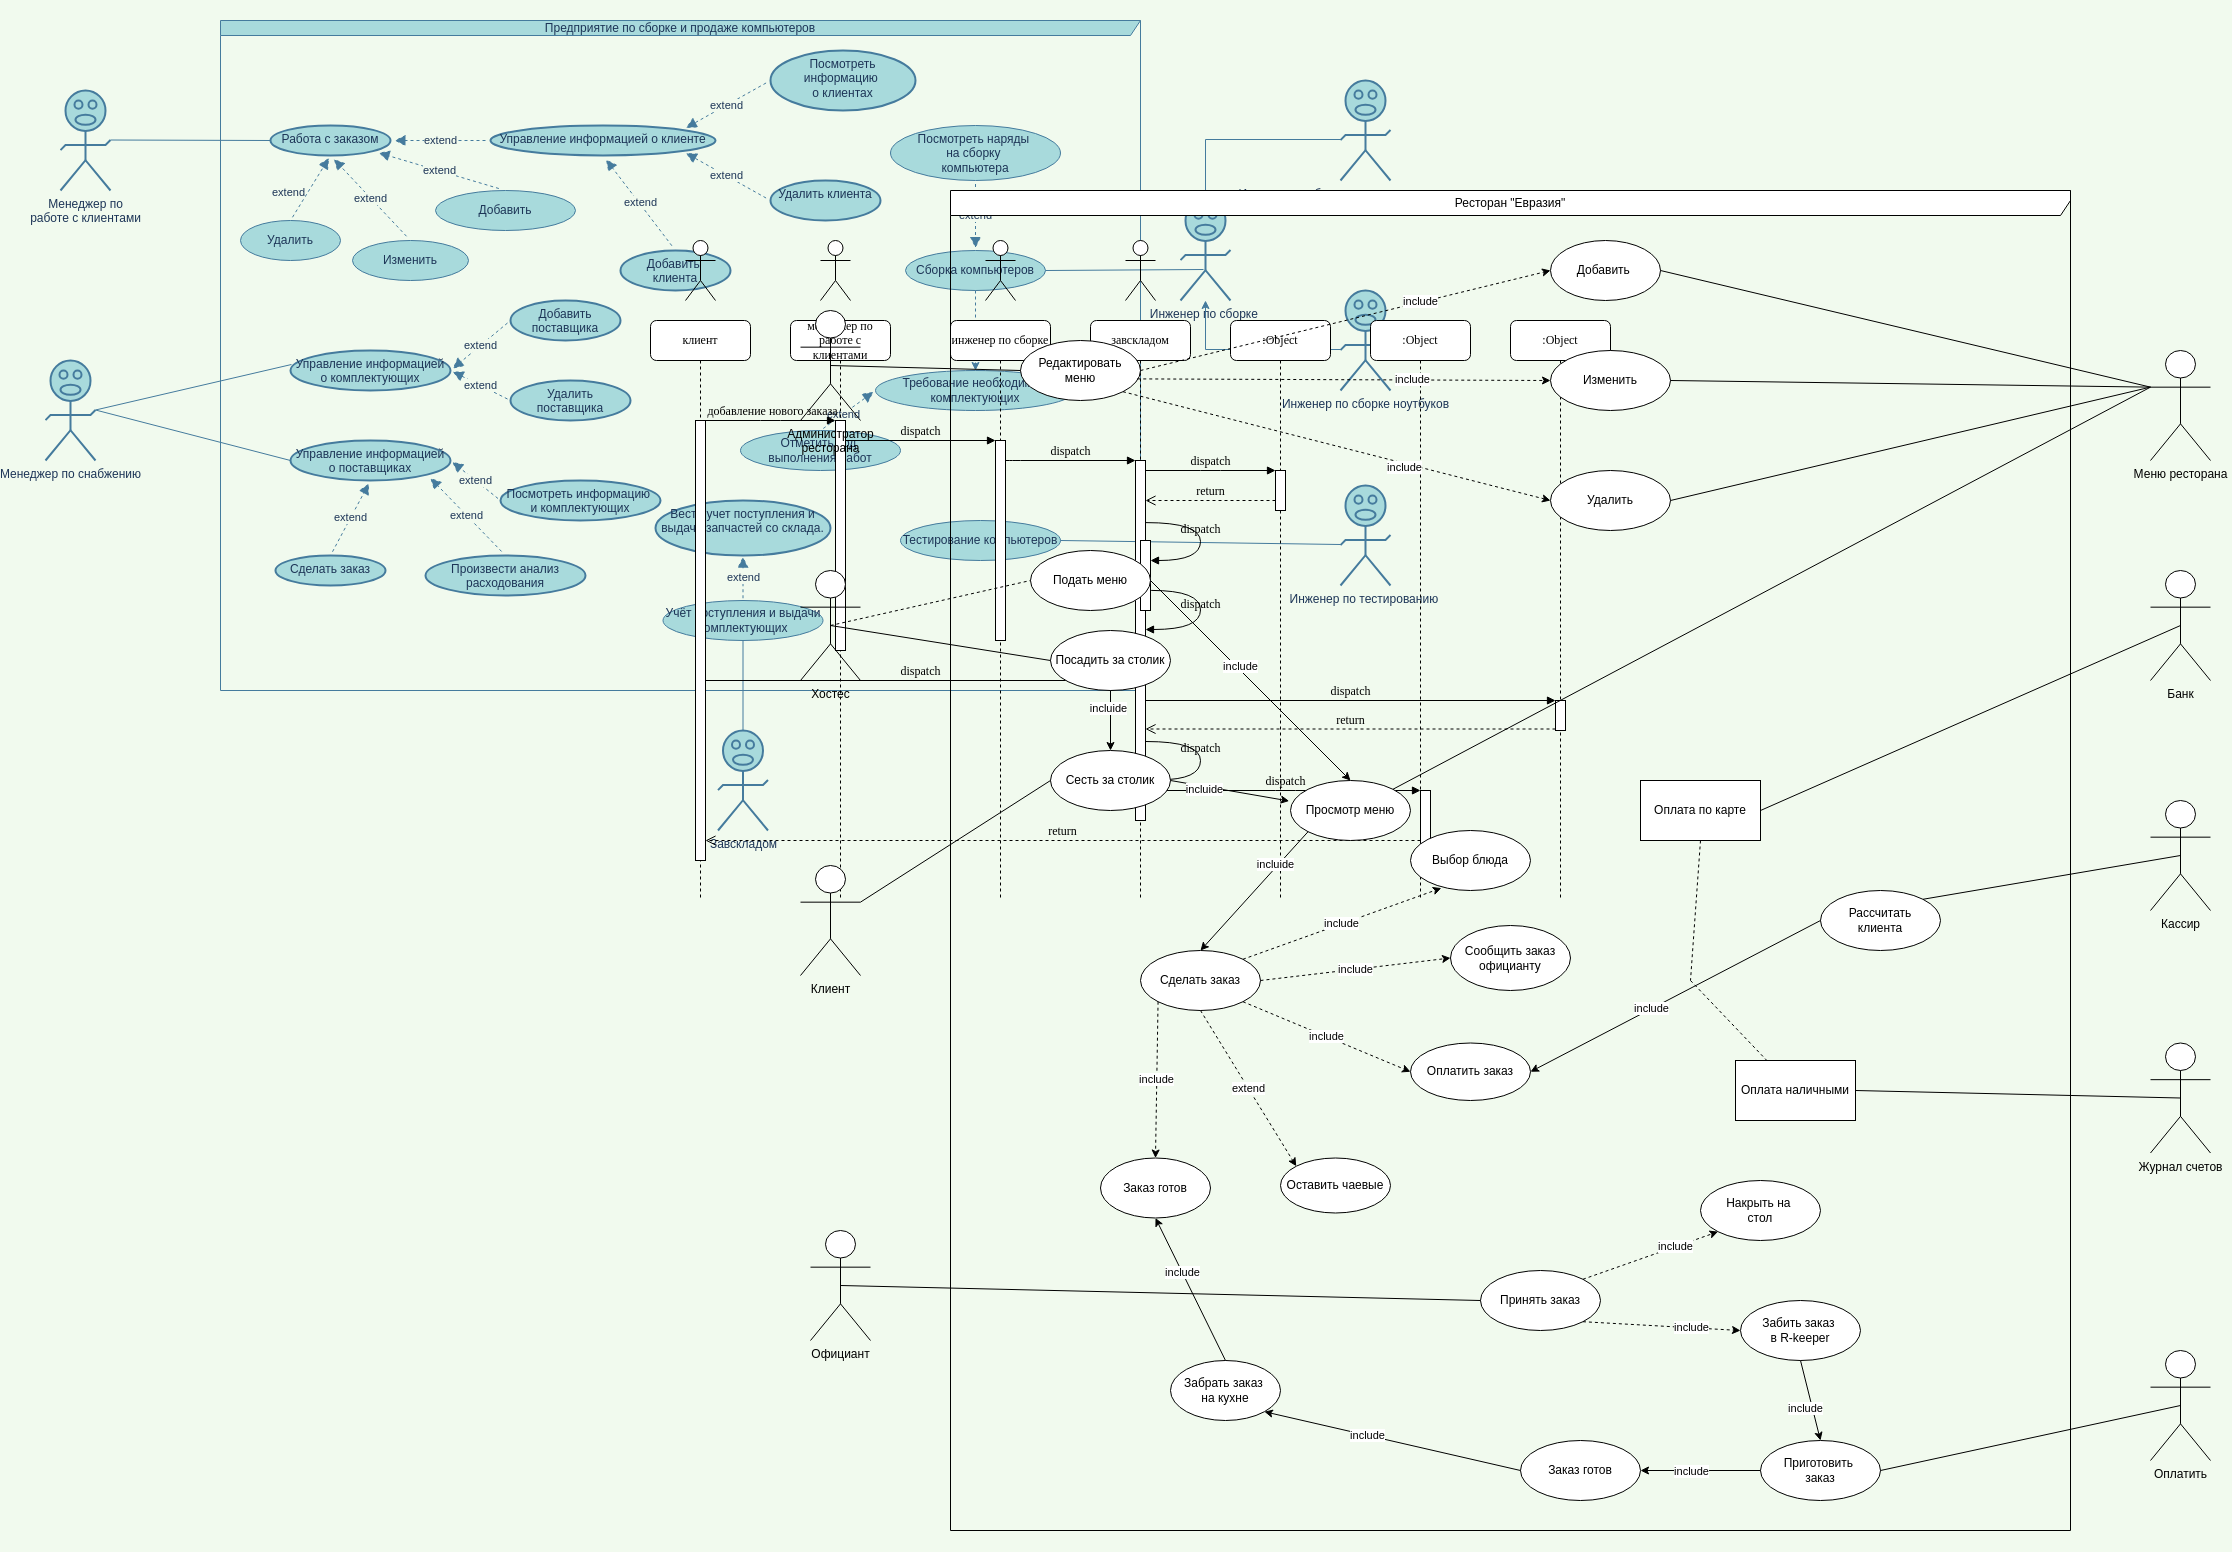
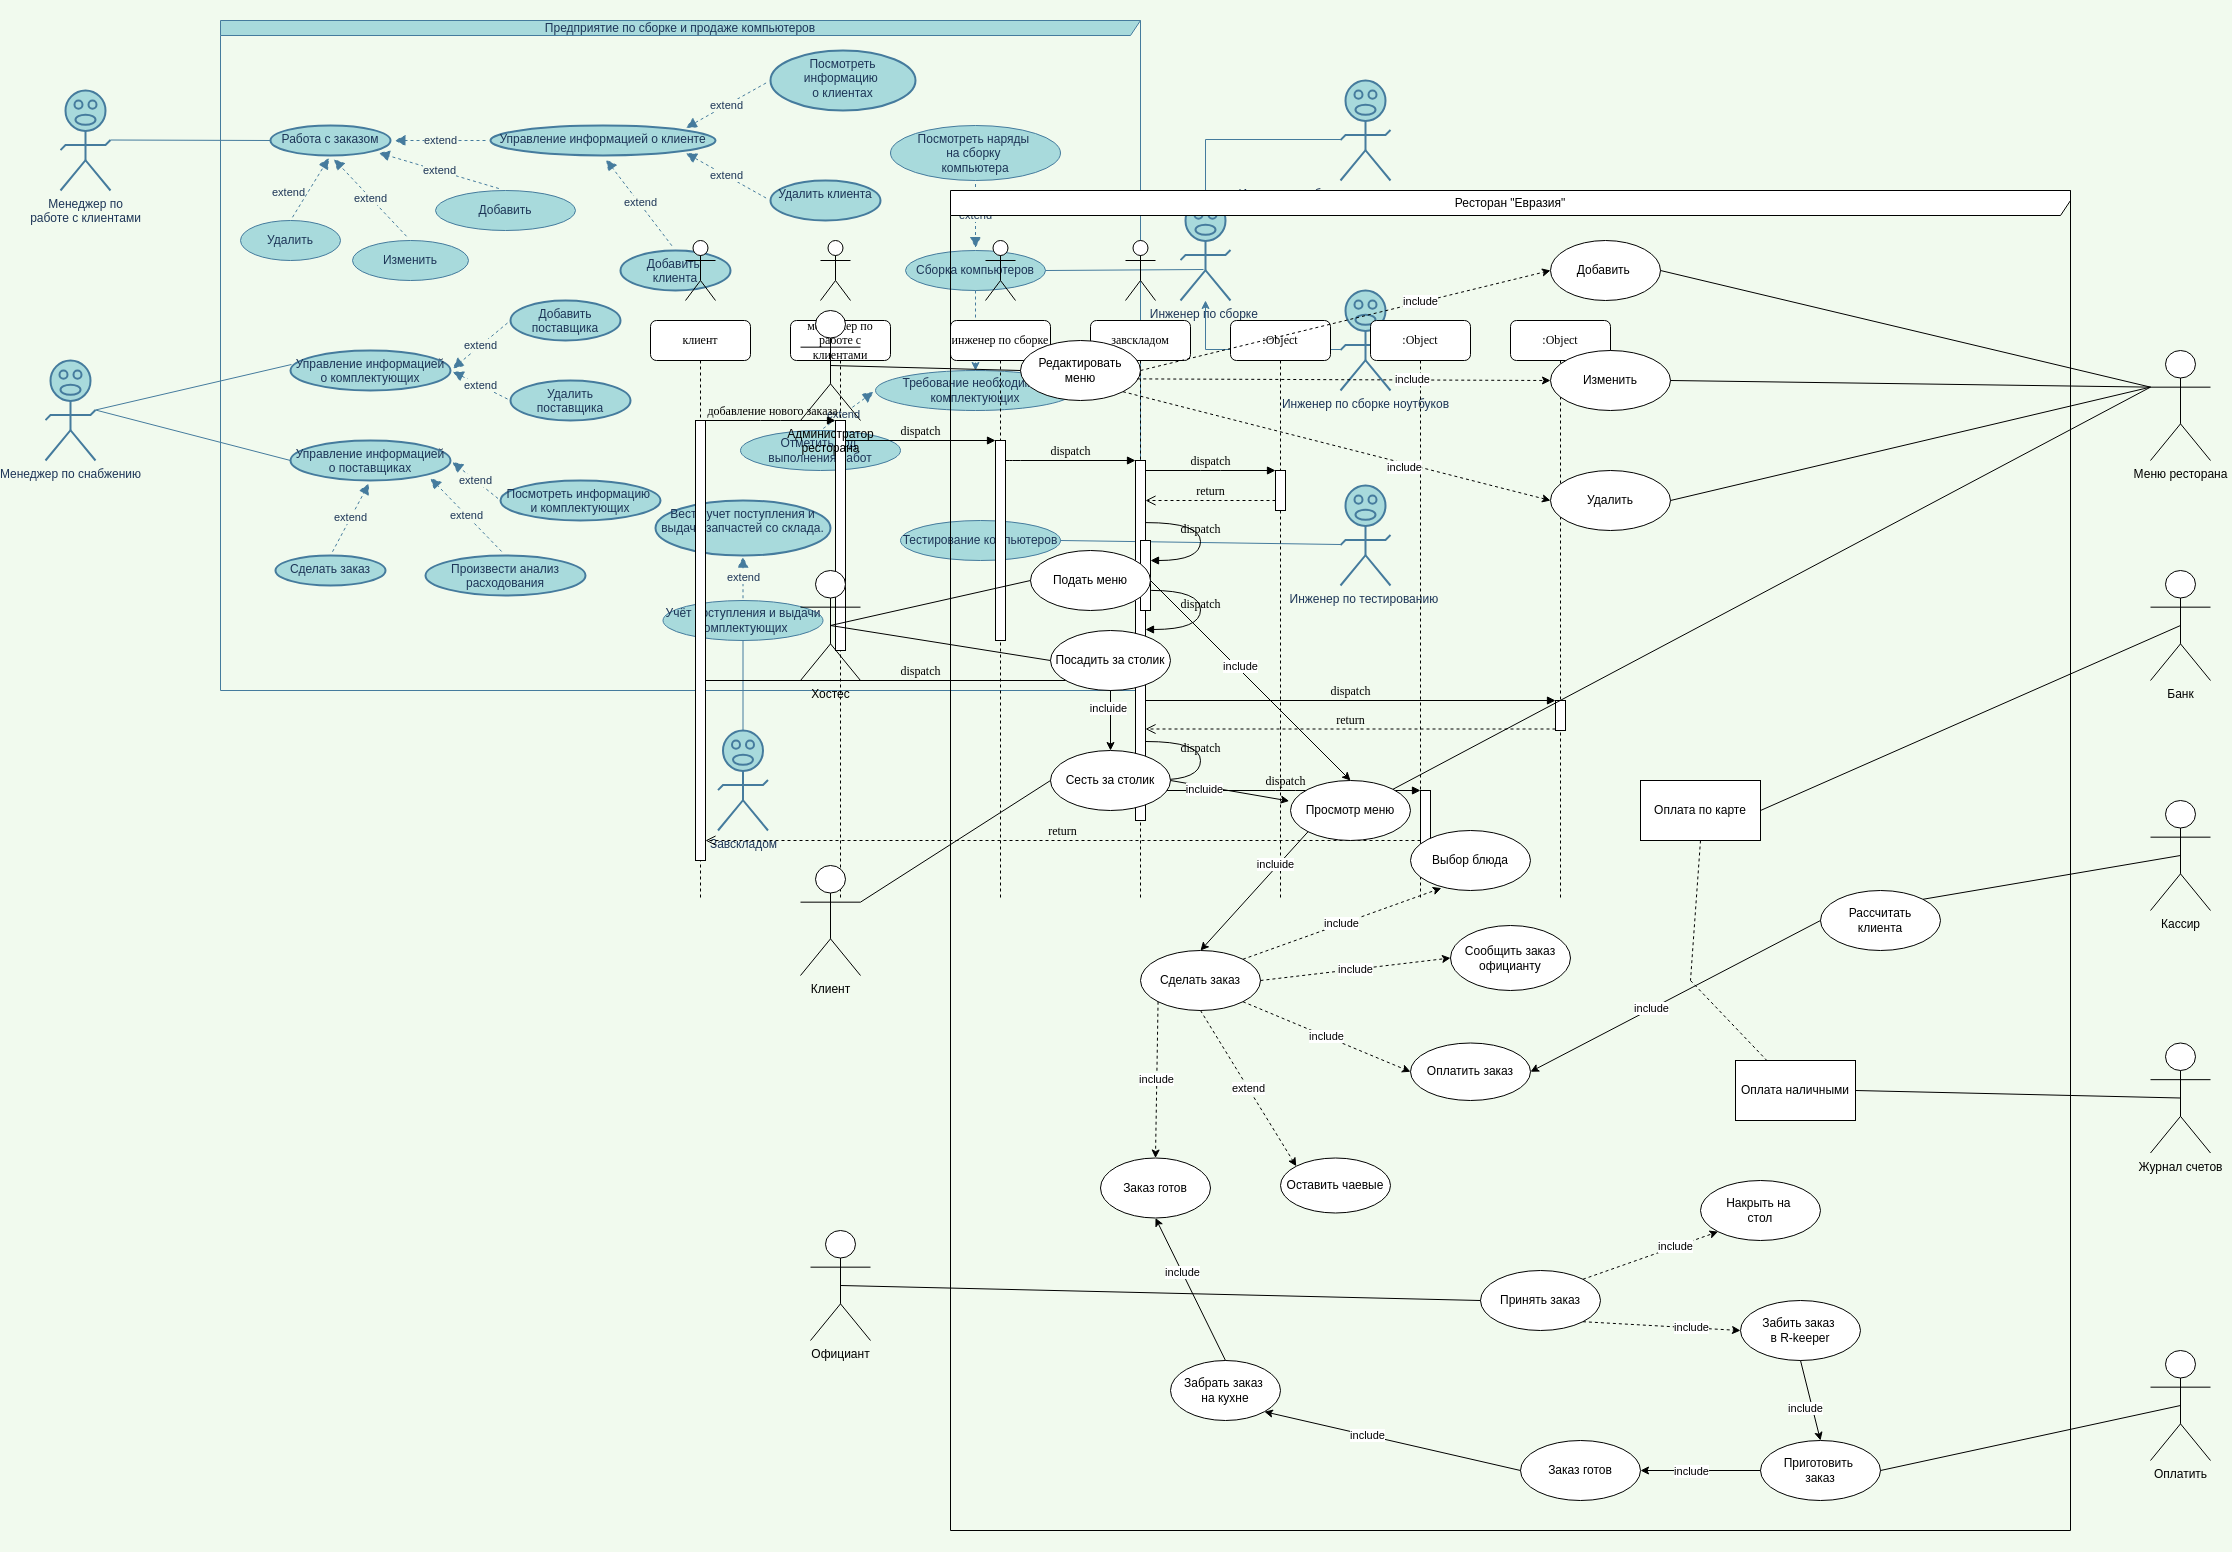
edge "Подать меню" -- "Хостес": style dashed -> solid
